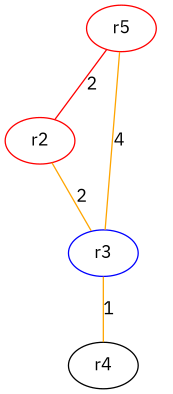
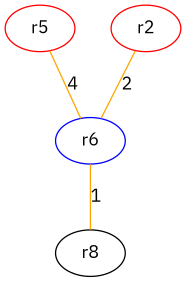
edge "r5" -- "r2": removed, label "2"
node "r3": label "r3" -> "r6"
node "r4": label "r4" -> "r8"
